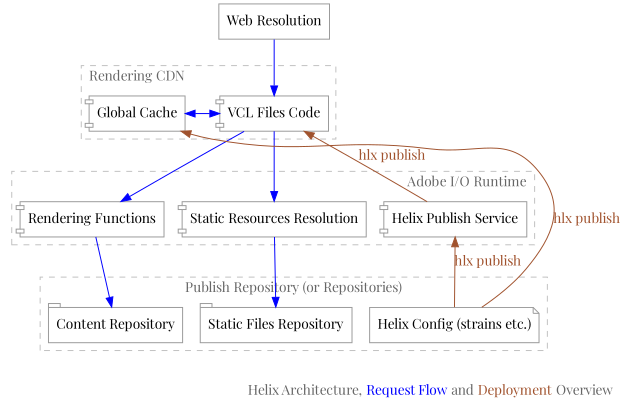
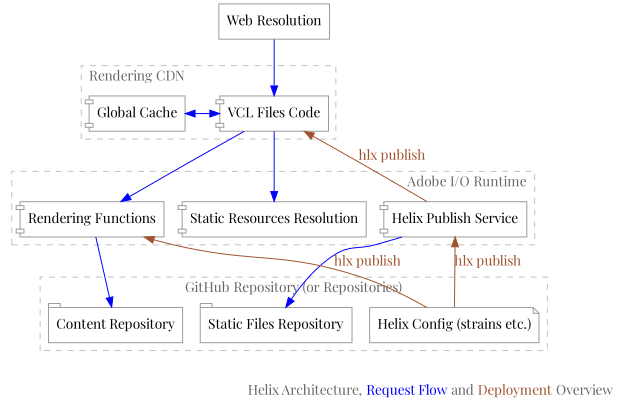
edge "Helix Config (strains etc.)" -> "Global Cache": now "Helix Config (strains etc.)" -> "Rendering Functions"
edge "Static Resources Resolution" -> "Static Files Repository": now "Helix Publish Service" -> "Static Files Repository"
cluster "Publish Repository (or Repositories)": label "Publish Repository (or Repositories)" -> "GitHub Repository (or Repositories)"
